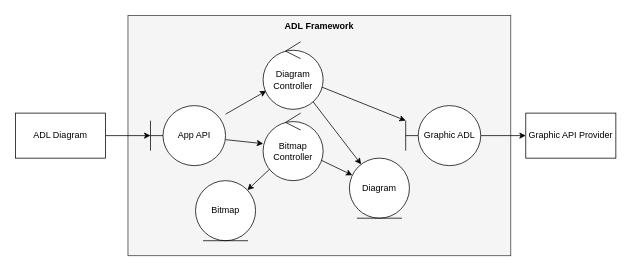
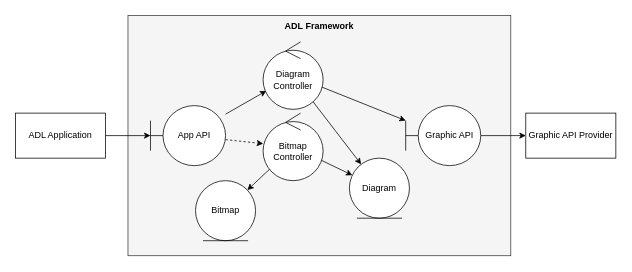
node "ADL Diagram": label "ADL Diagram" -> "ADL Application"
node "Graphic ADL": label "Graphic ADL" -> "Graphic API"
edge "App API" -> "Bitmap Controller": style solid -> dashed
